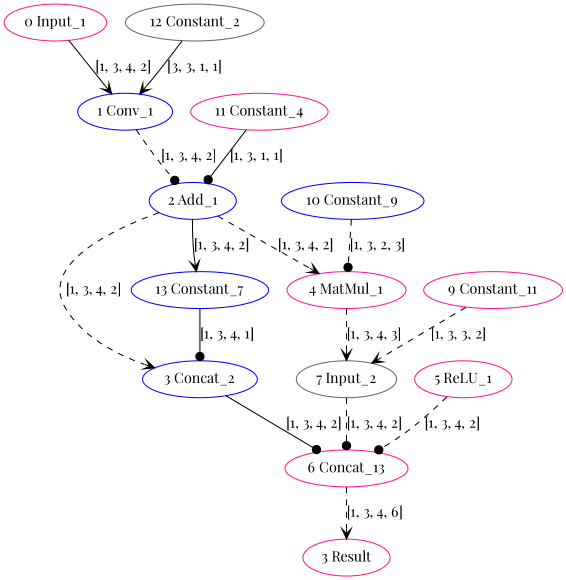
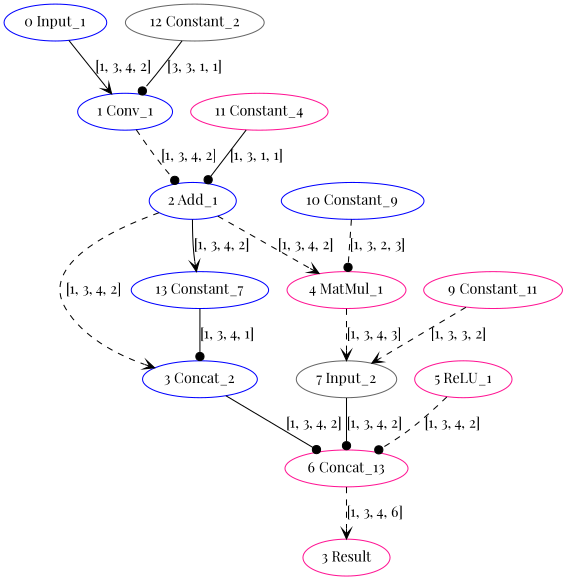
node "0 Input_1": color deeppink -> blue
edge "12 Constant_2" -> "1 Conv_1": arrowhead vee -> dot
edge "7 Input_2" -> "6 Concat_13": style dashed -> solid
